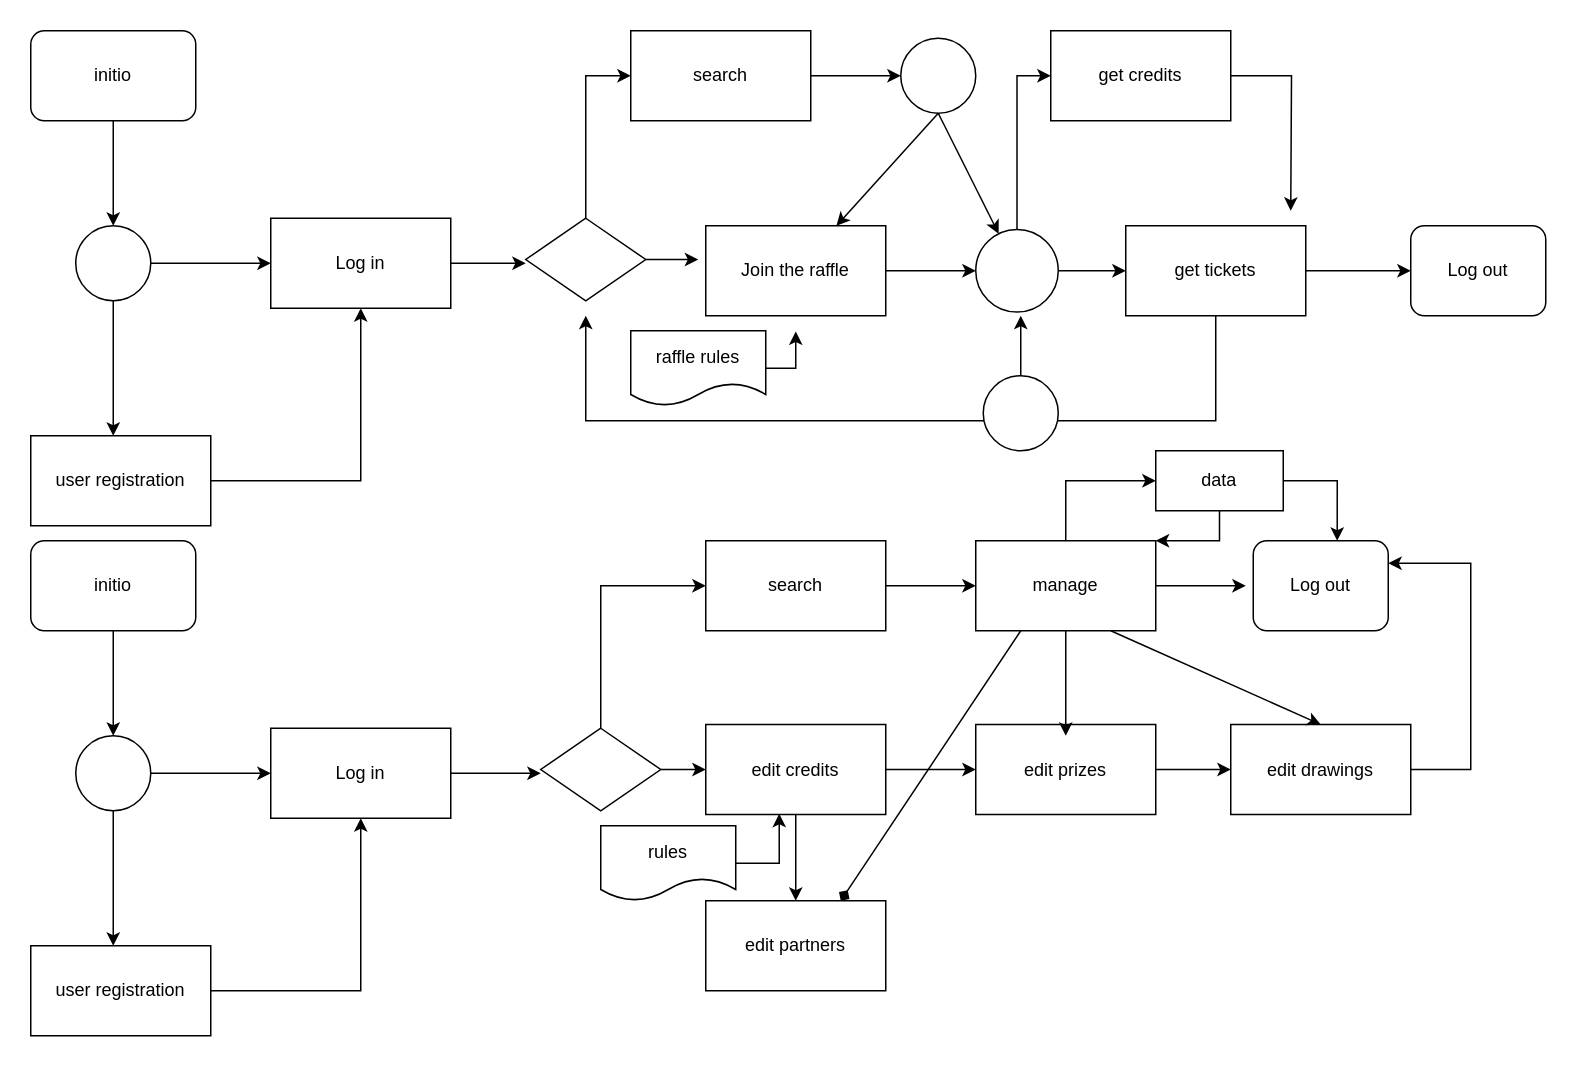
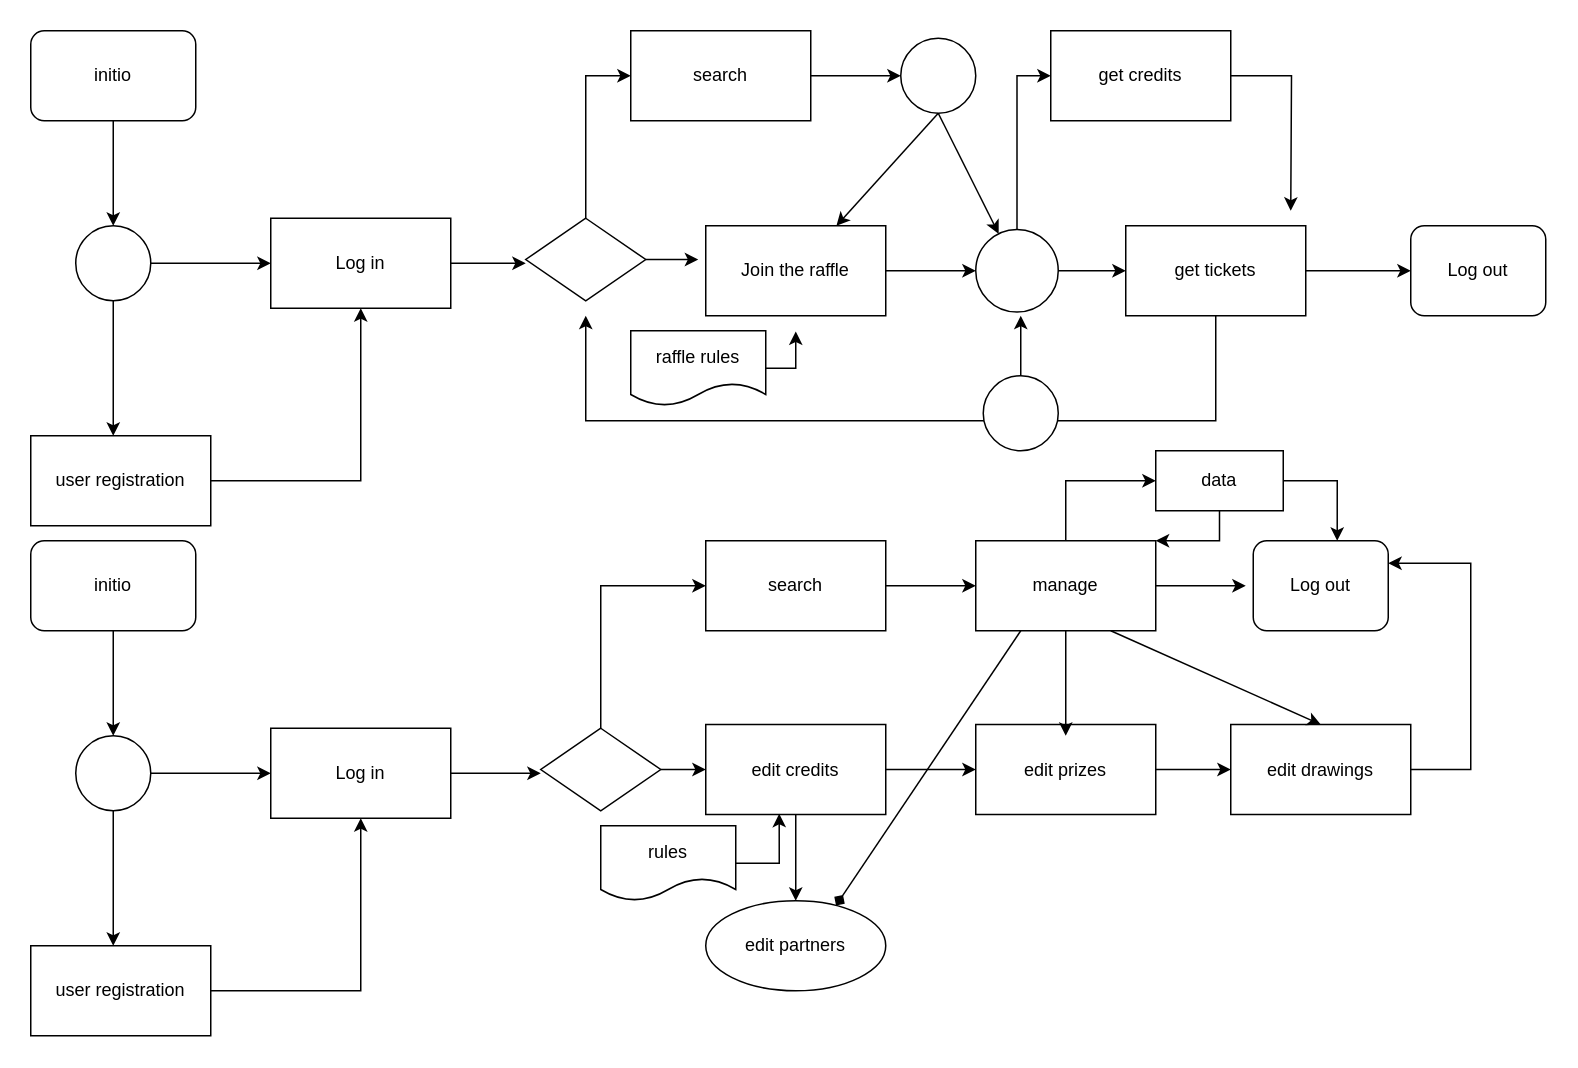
node "edit partners": shape rectangle -> ellipse
